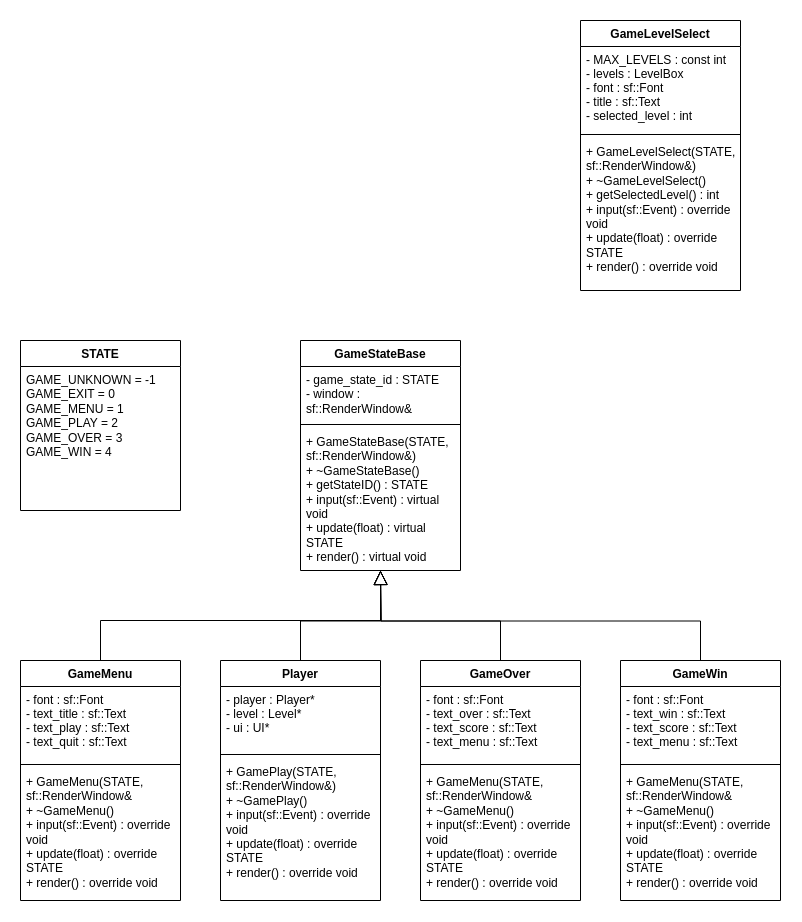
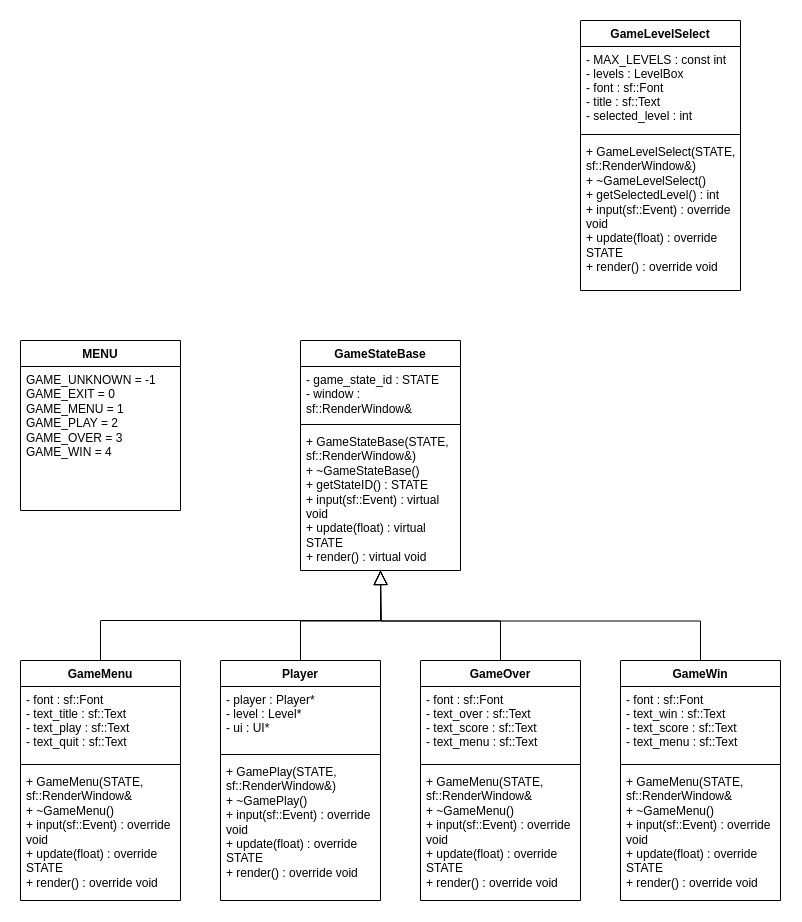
node "STATE": label "STATE" -> "MENU"
